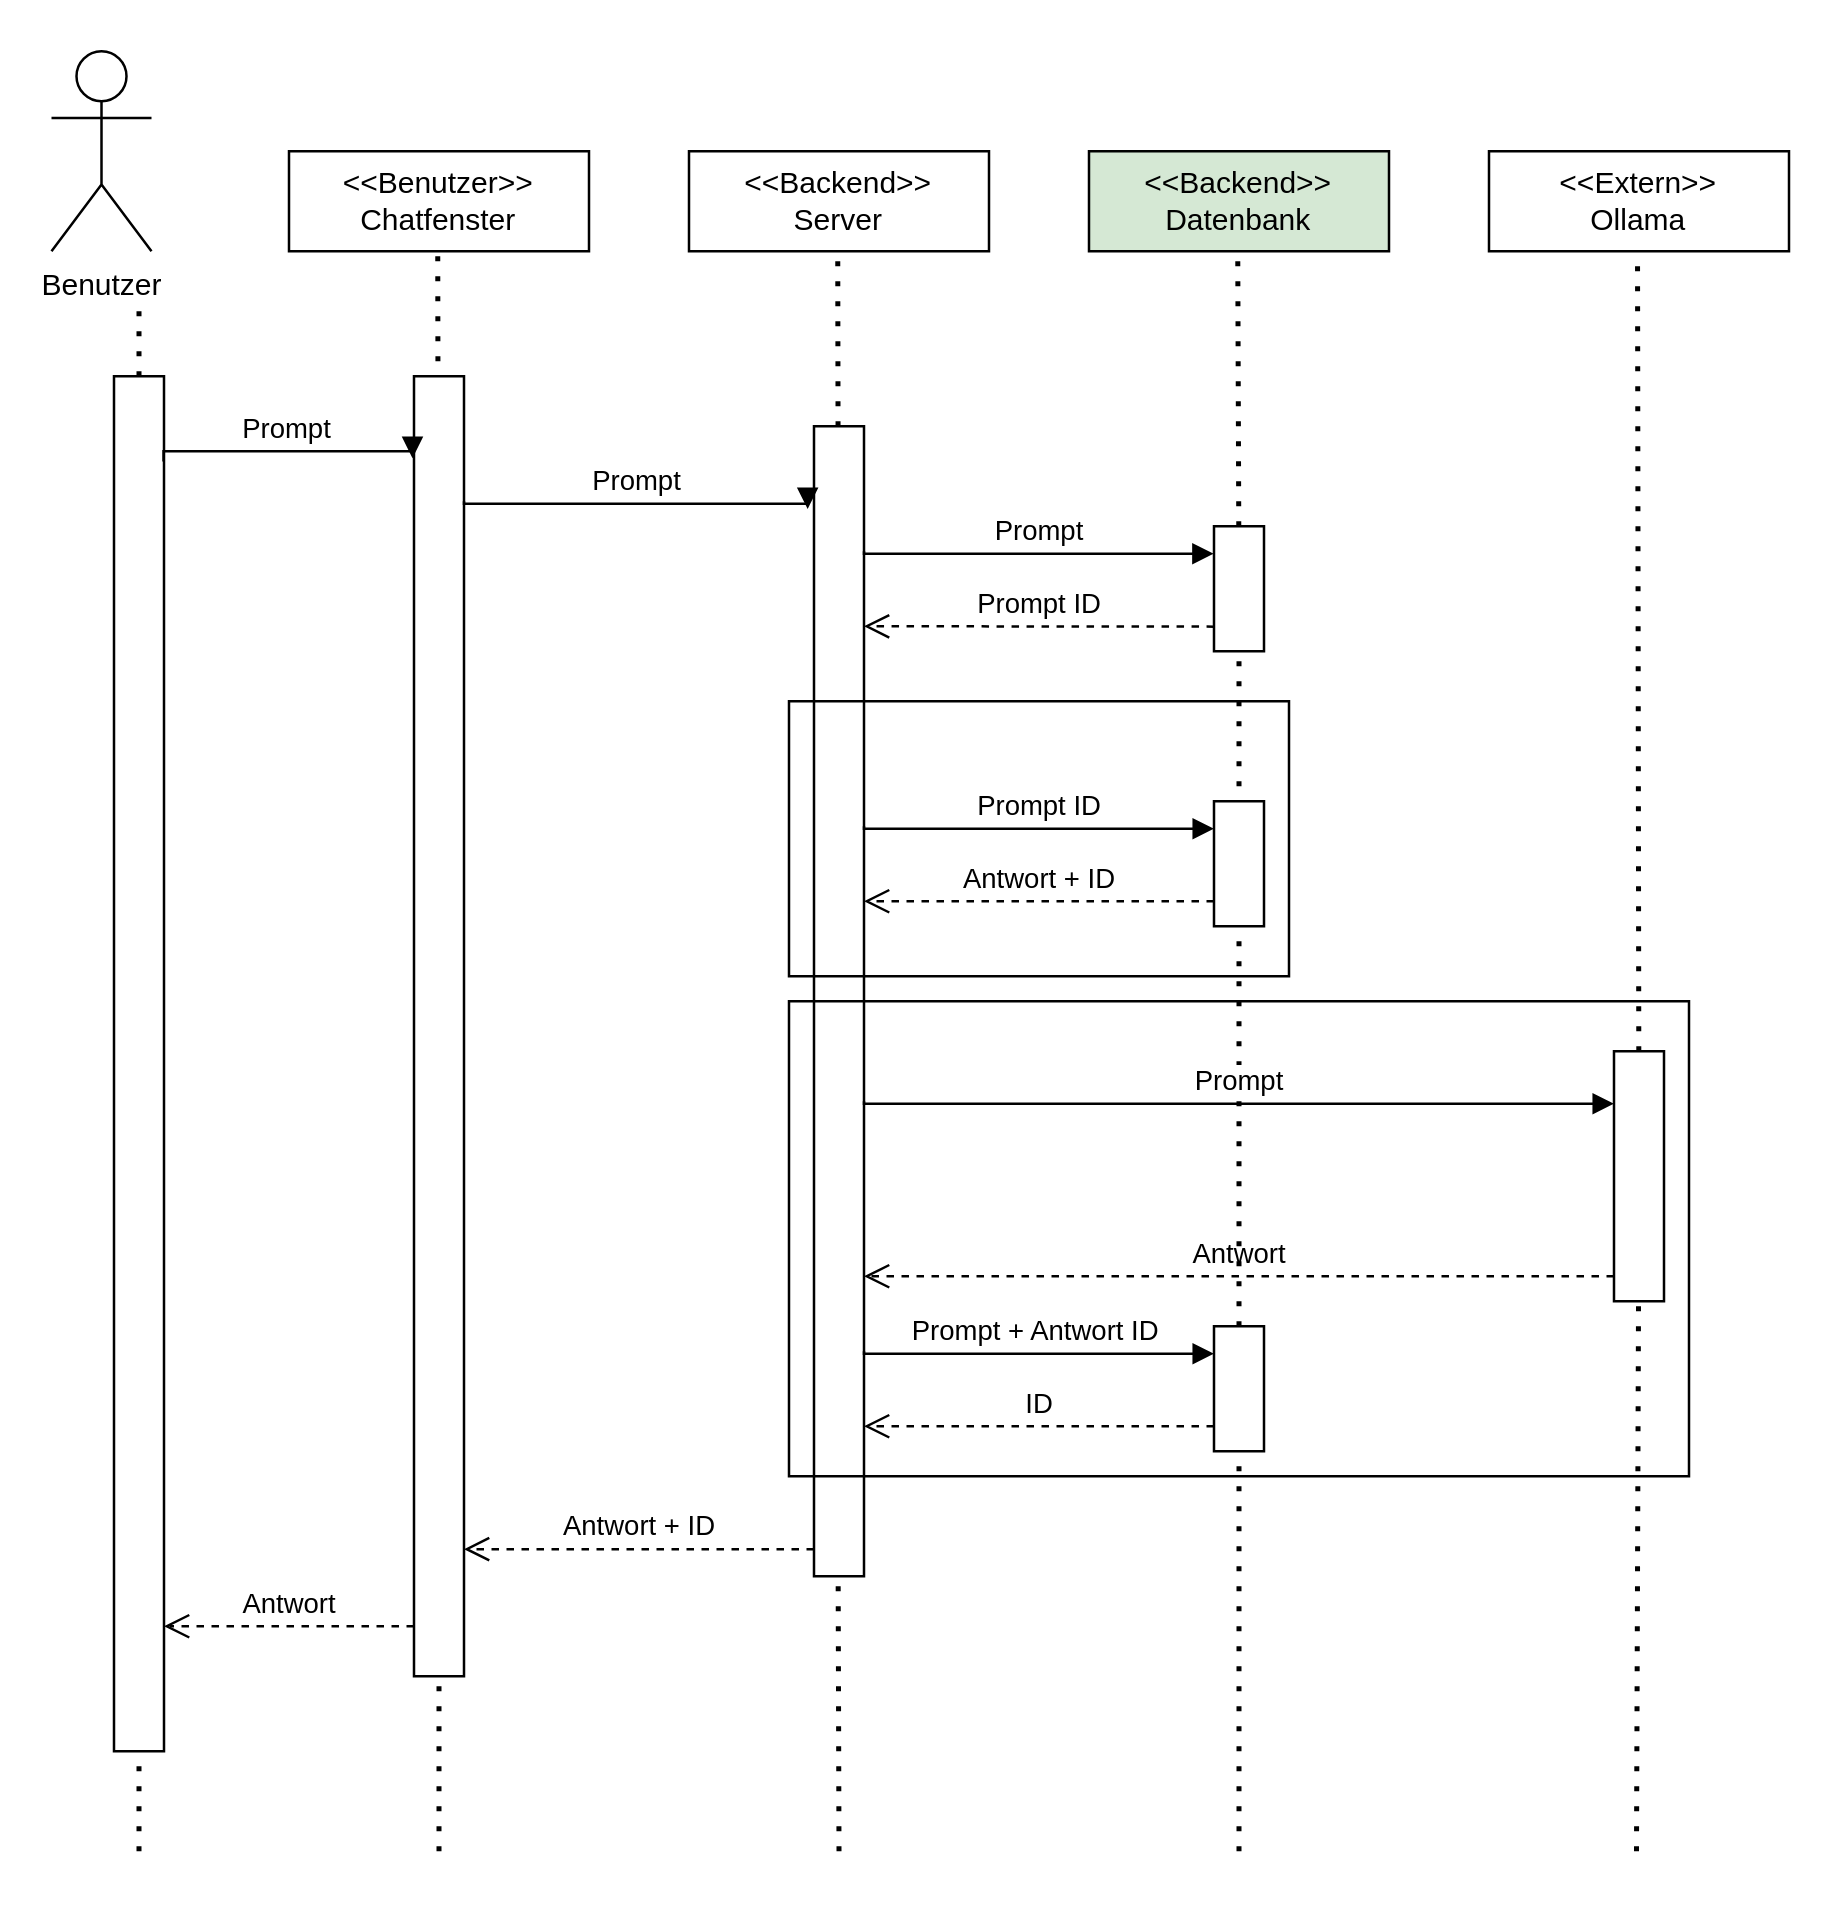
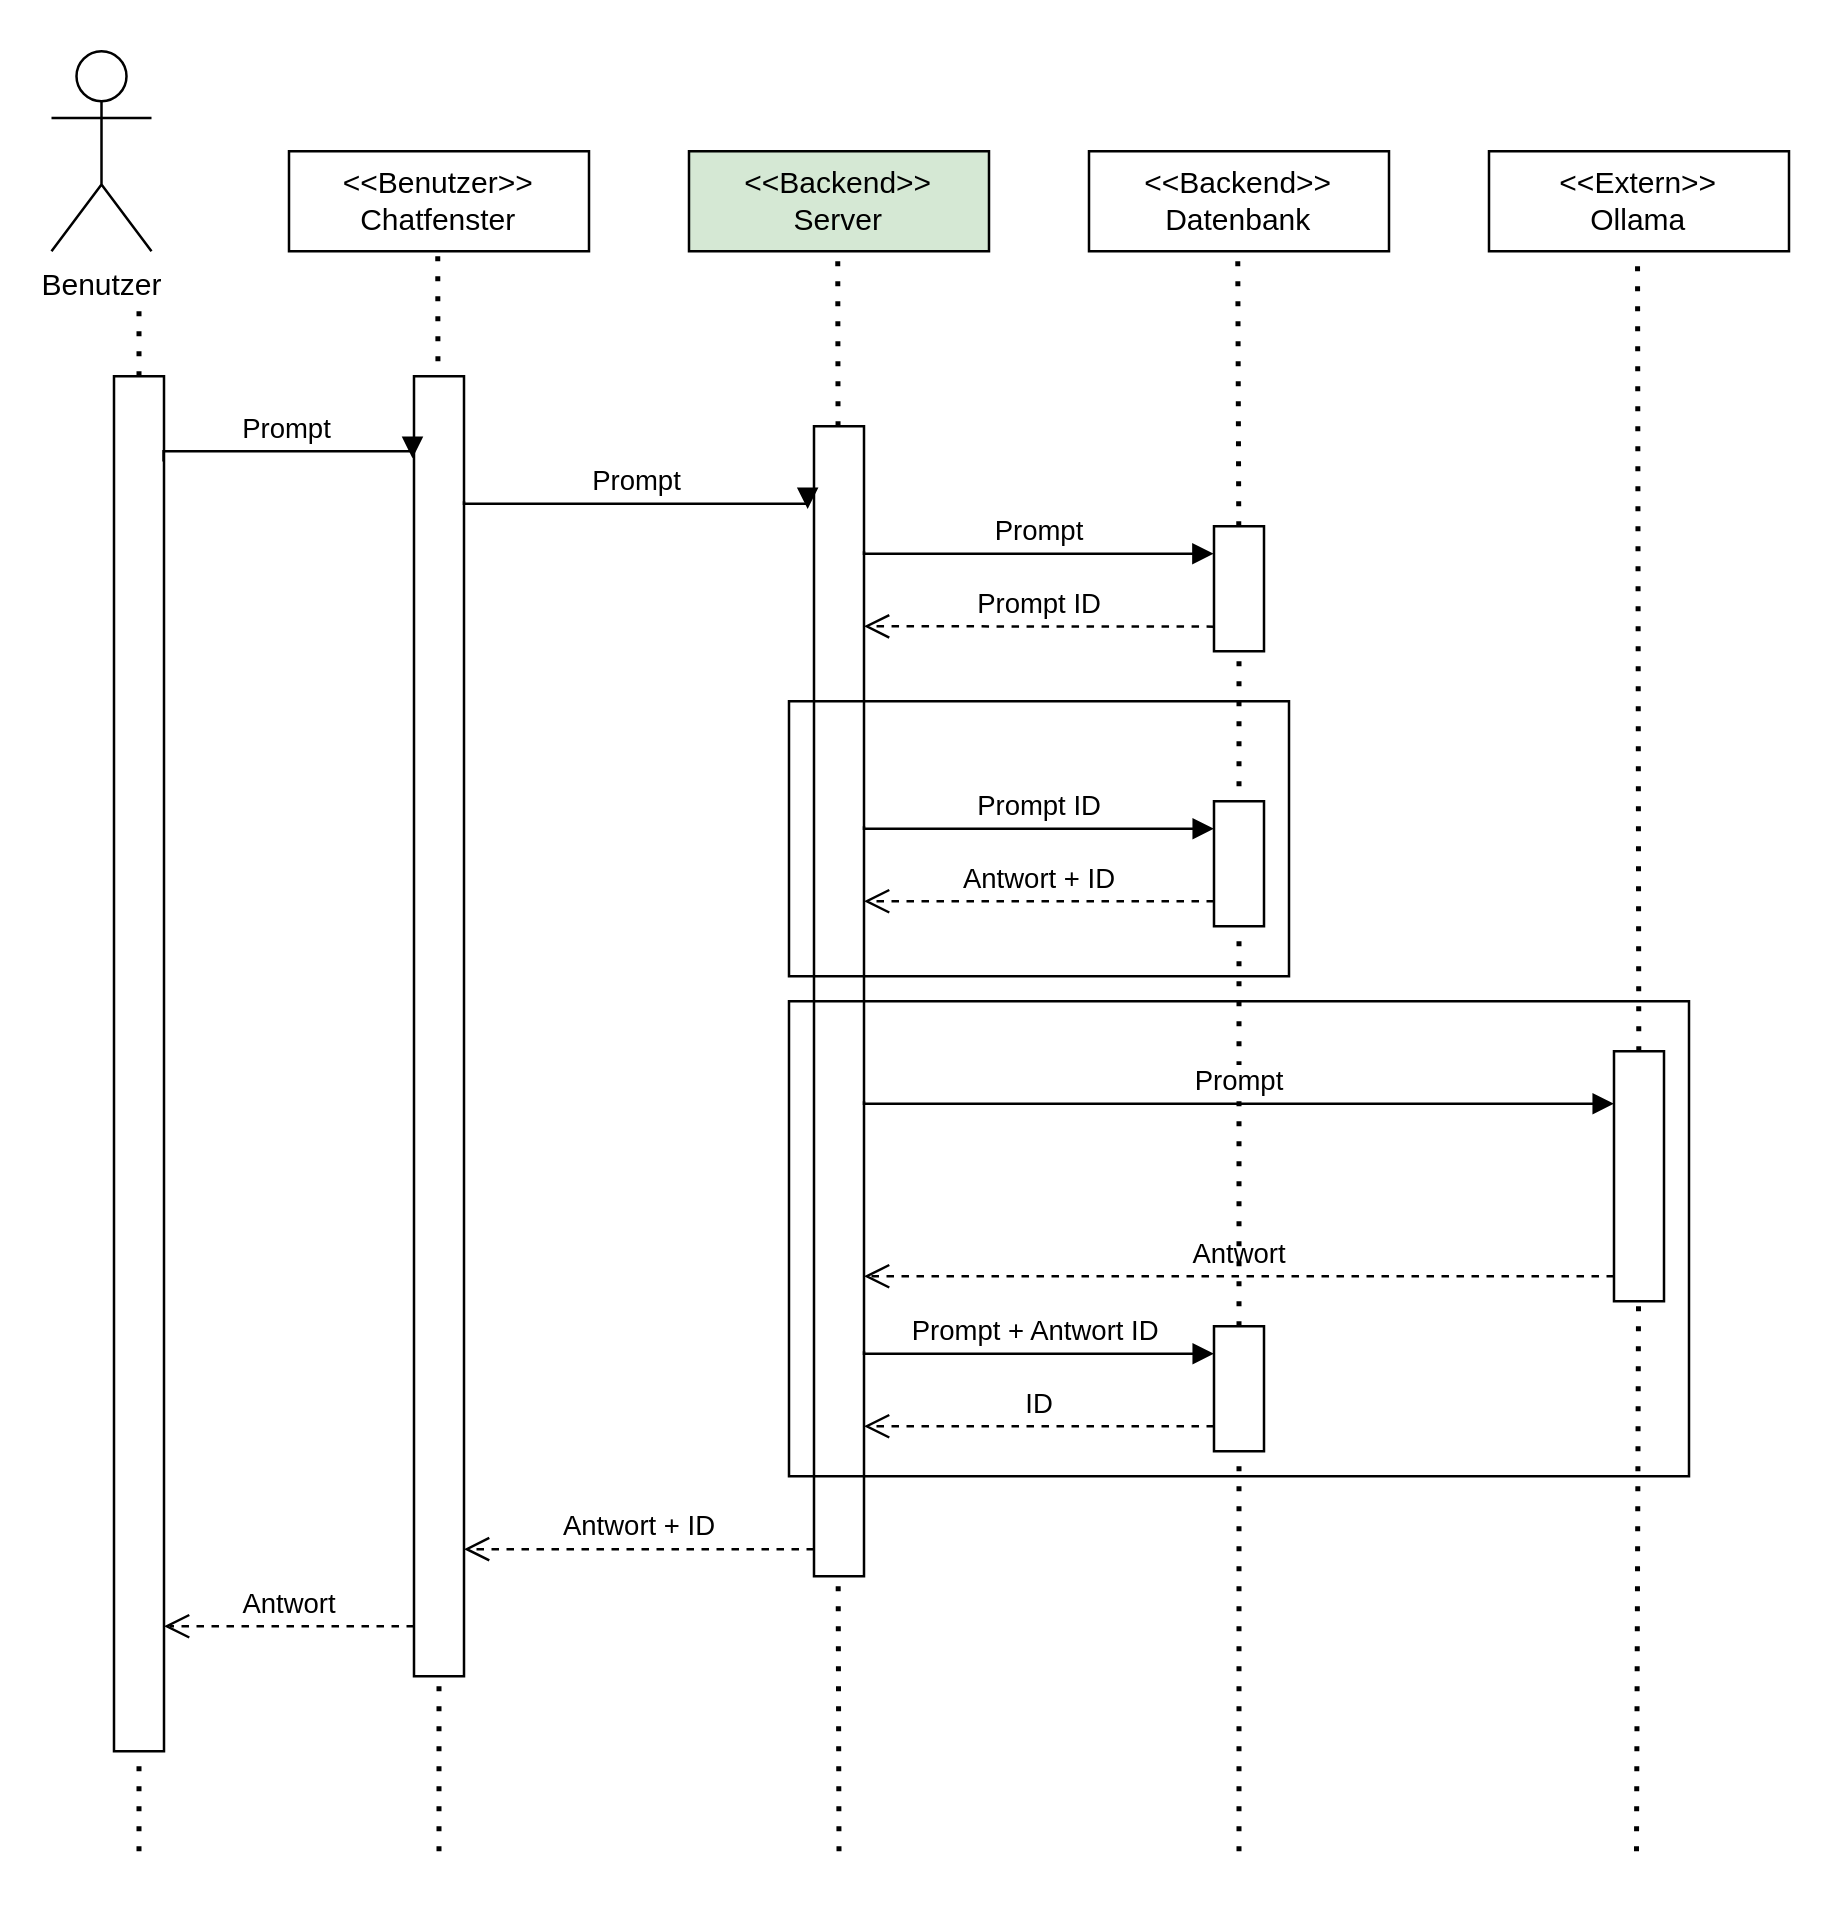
node "<<Backend>> Server": fillcolor #ffffff -> #d5e8d4
node "<<Backend>> Datenbank": fillcolor #d5e8d4 -> #ffffff
